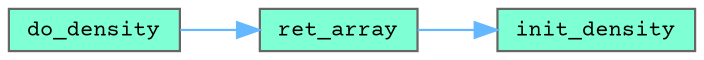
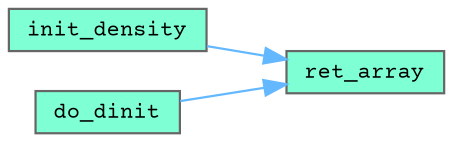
node "do_density": label "do_density" -> "do_dinit"
edge "ret_array" -> "init_density": reversed
